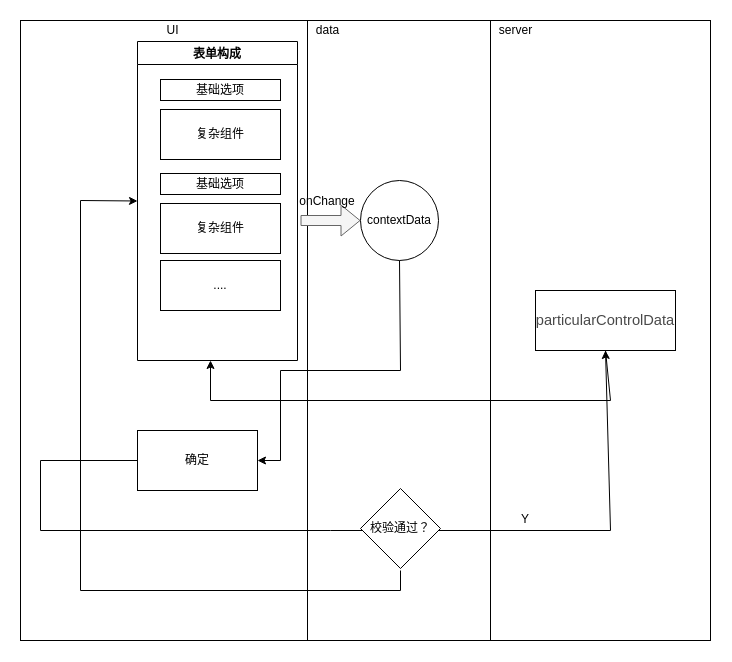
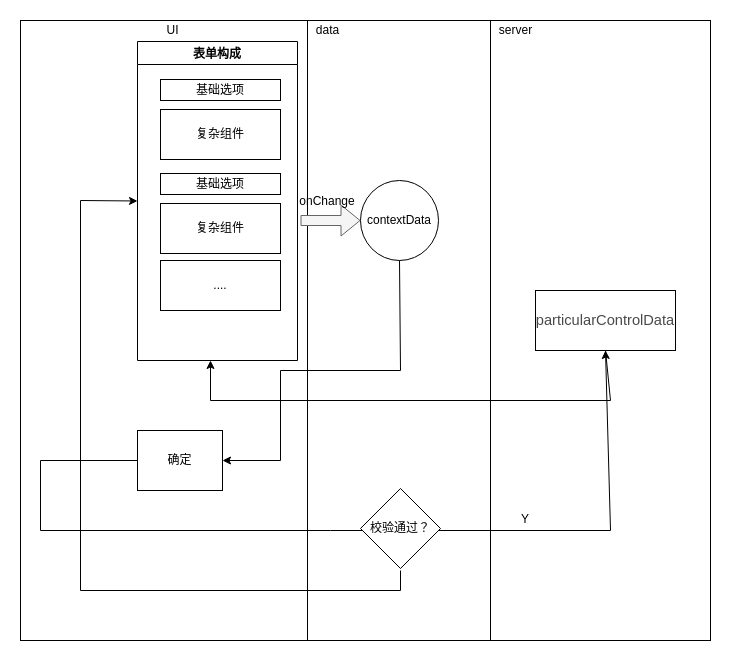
node "确定": size 120x60 -> 85x60
